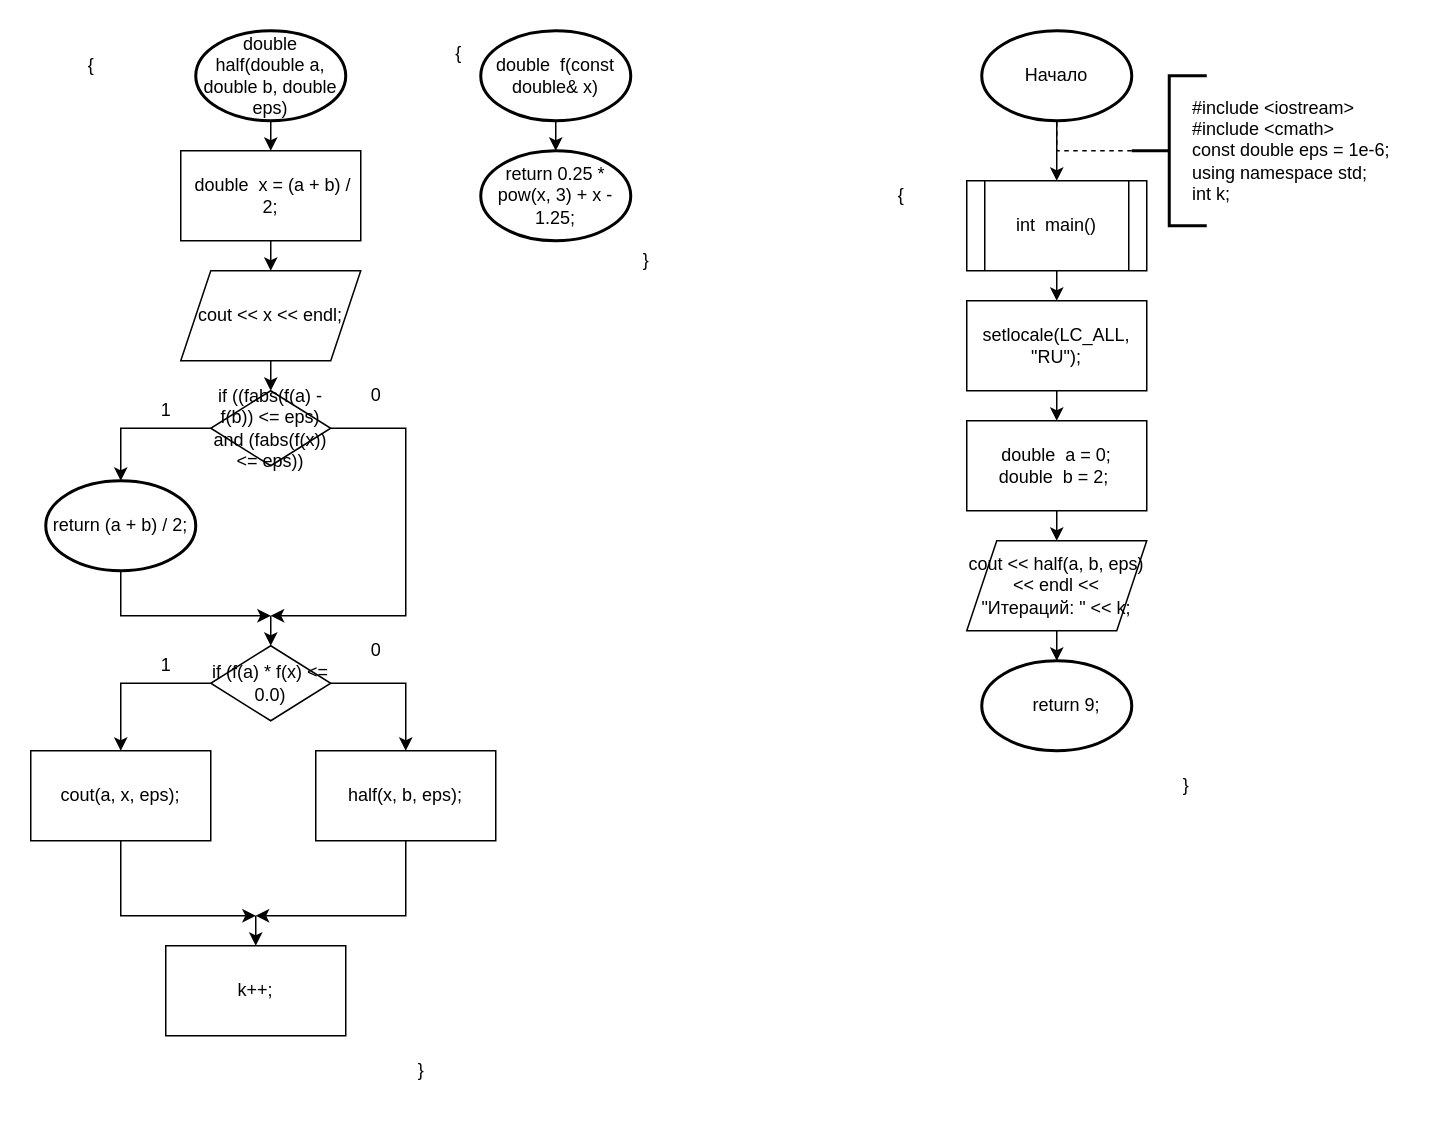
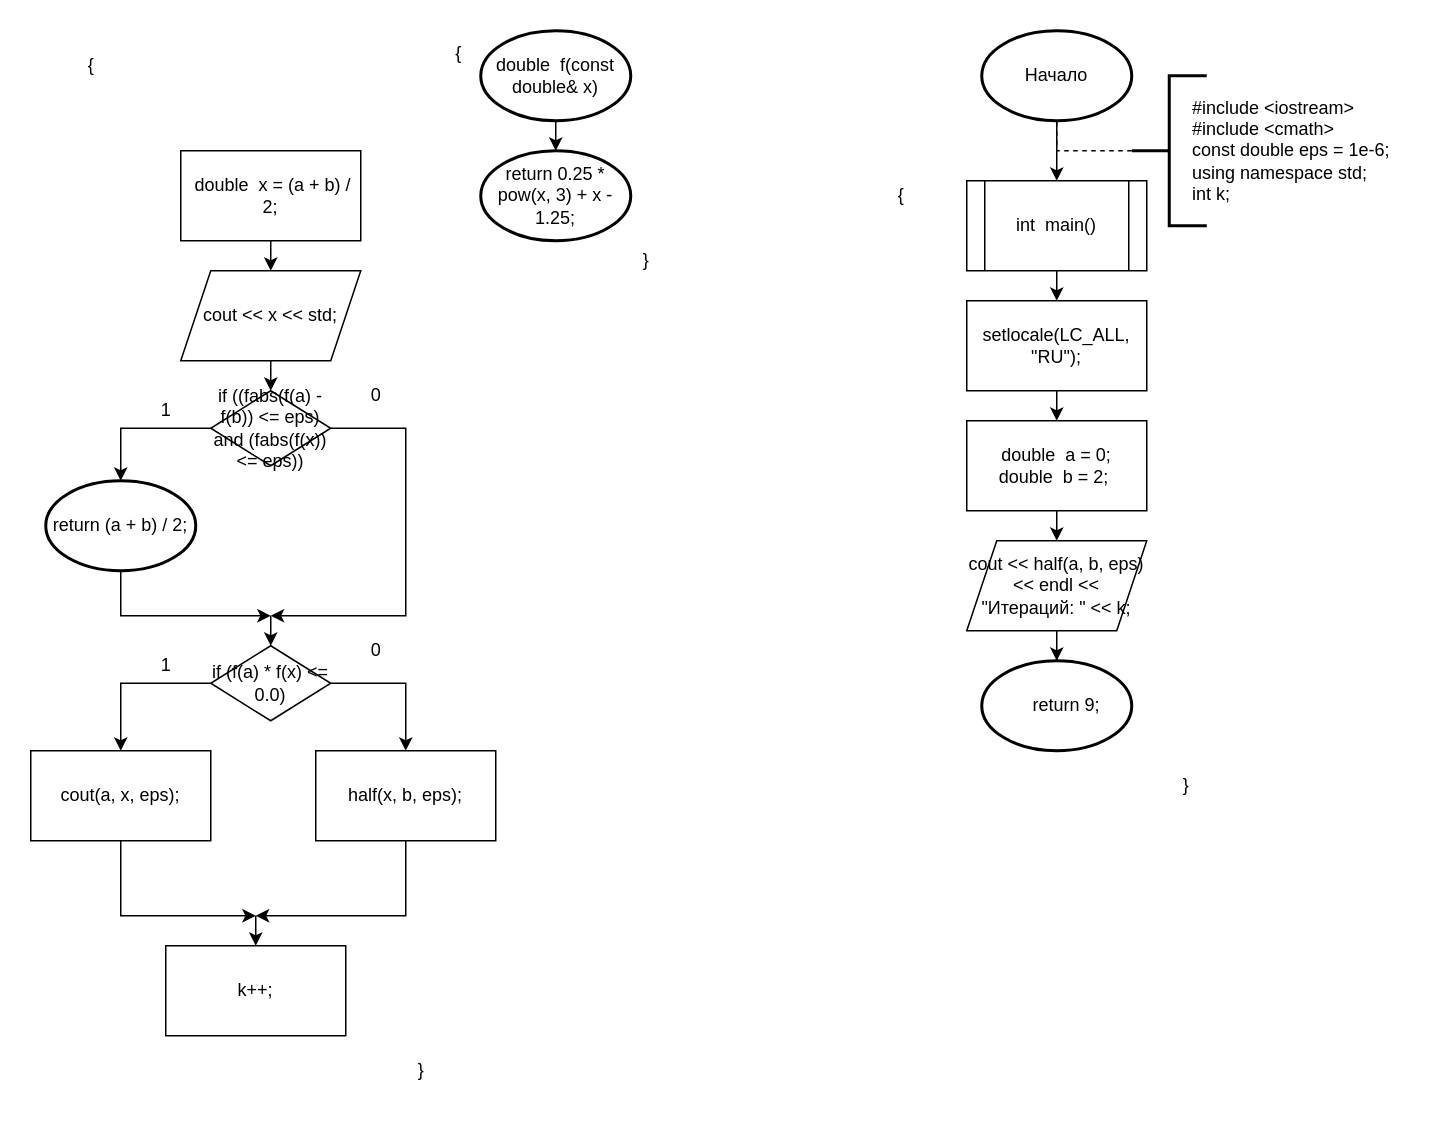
node "double half(double a, double b, double eps)": removed
edge "double half(double a, double b, double eps)" -> "double x = (a + b) / 2;": removed
node "cout << x << endl;": label "cout << x << endl;" -> "cout << x << std;"
